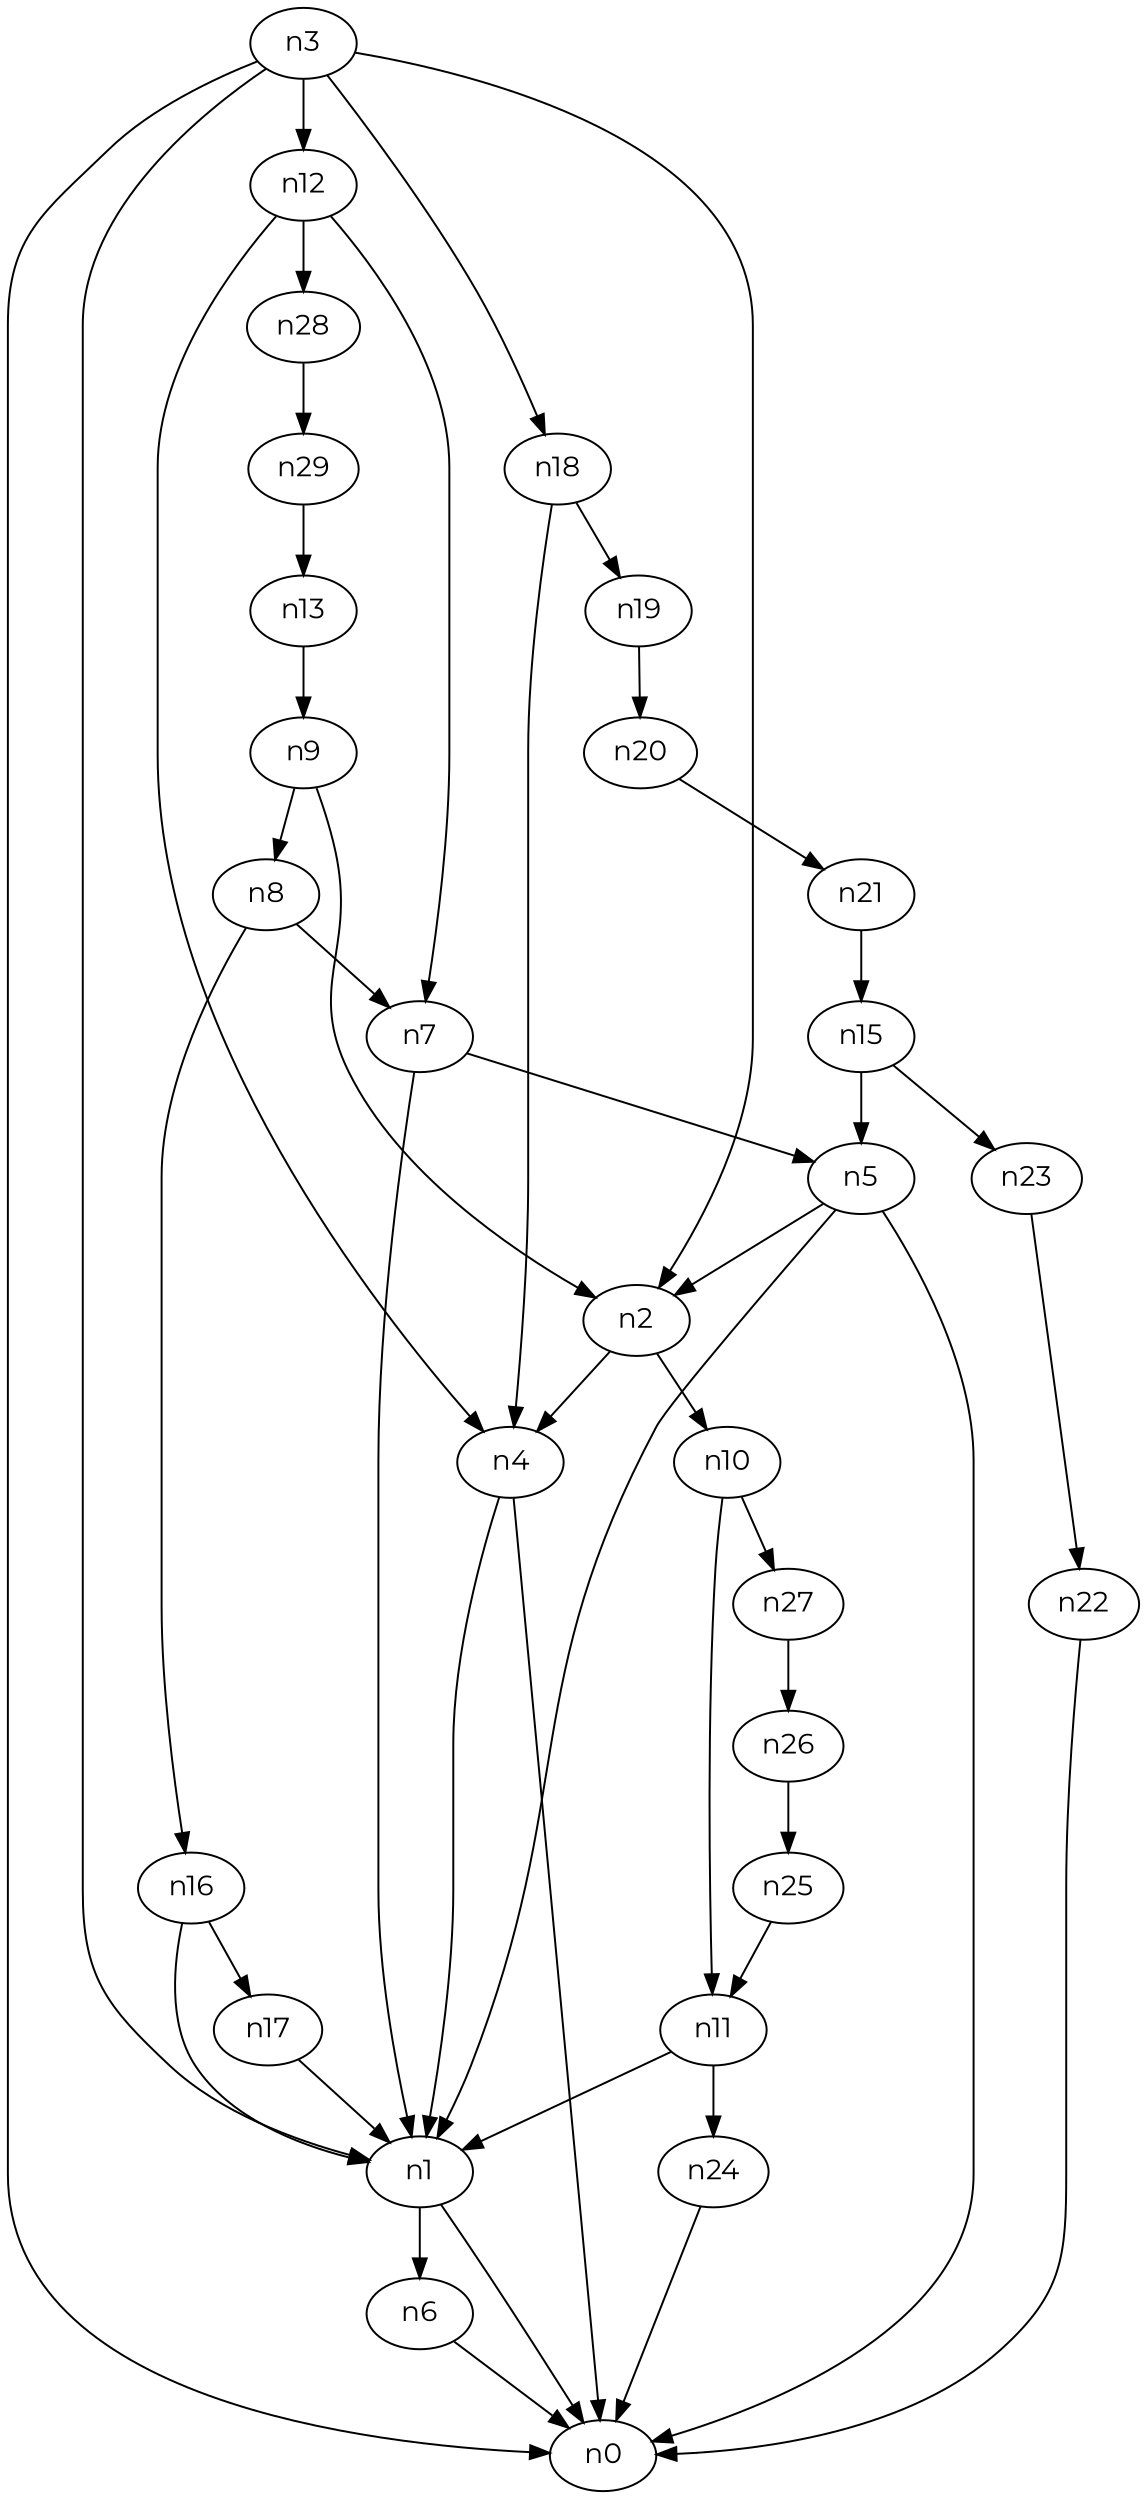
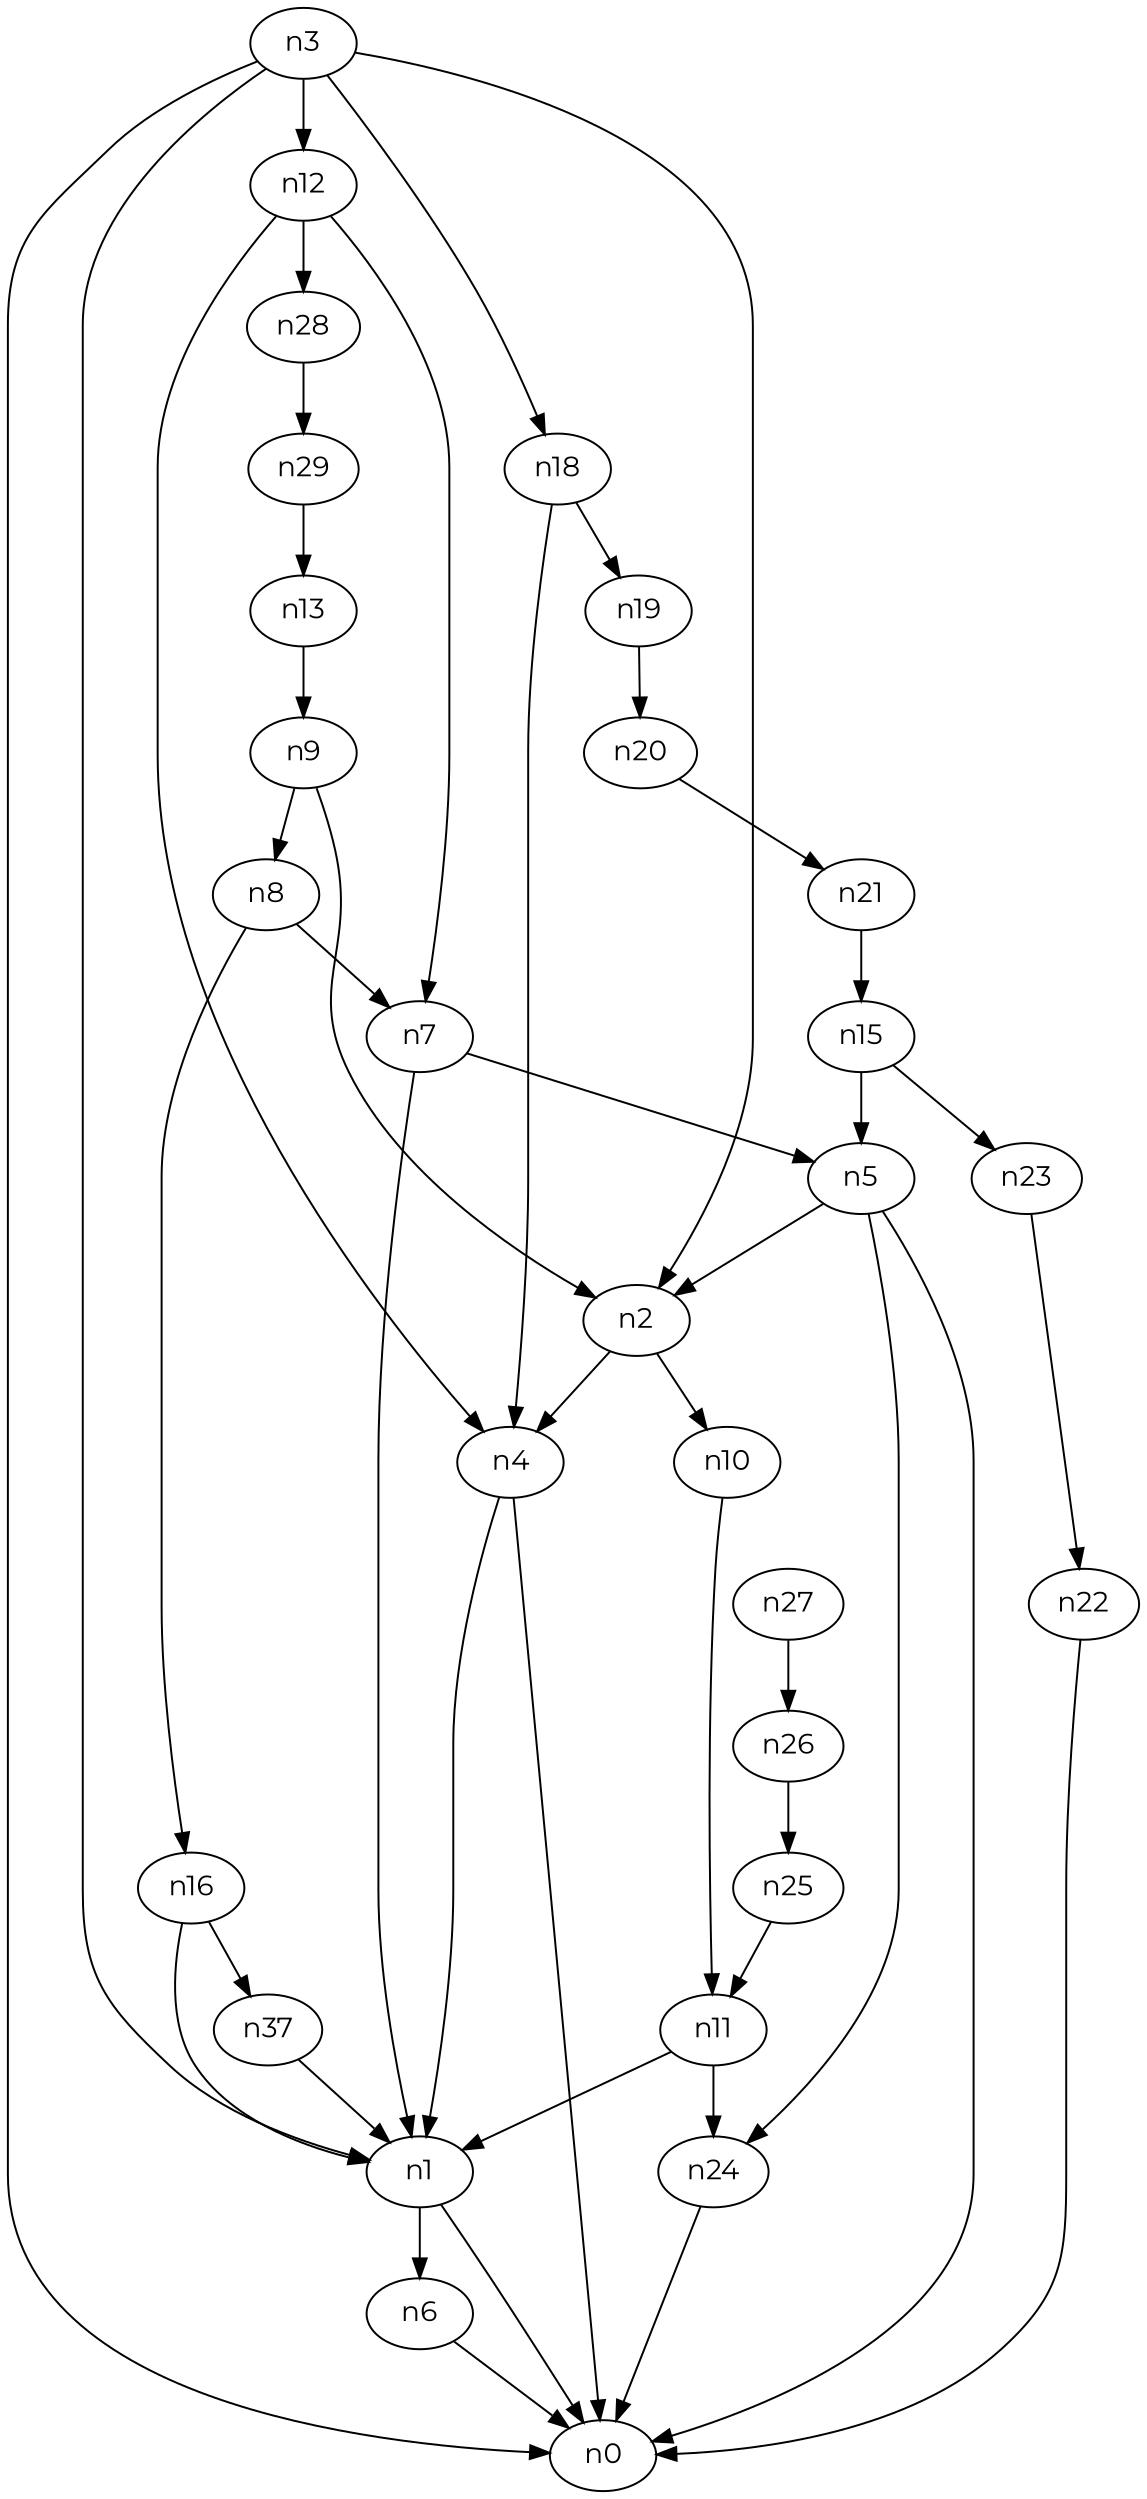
edge "n10" -> "n27": removed
edge "n5" -> "n1": now "n5" -> "n24"
node "n17": label "n17" -> "n37"
